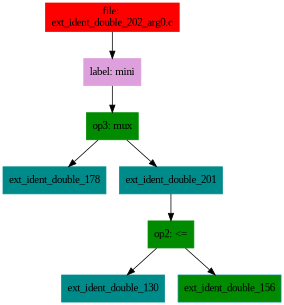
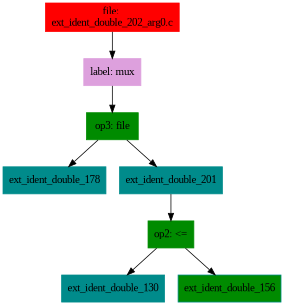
node "label: mini": label "label: mini" -> "label: mux"
node "op3: mux": label "op3: mux" -> "op3: file"
